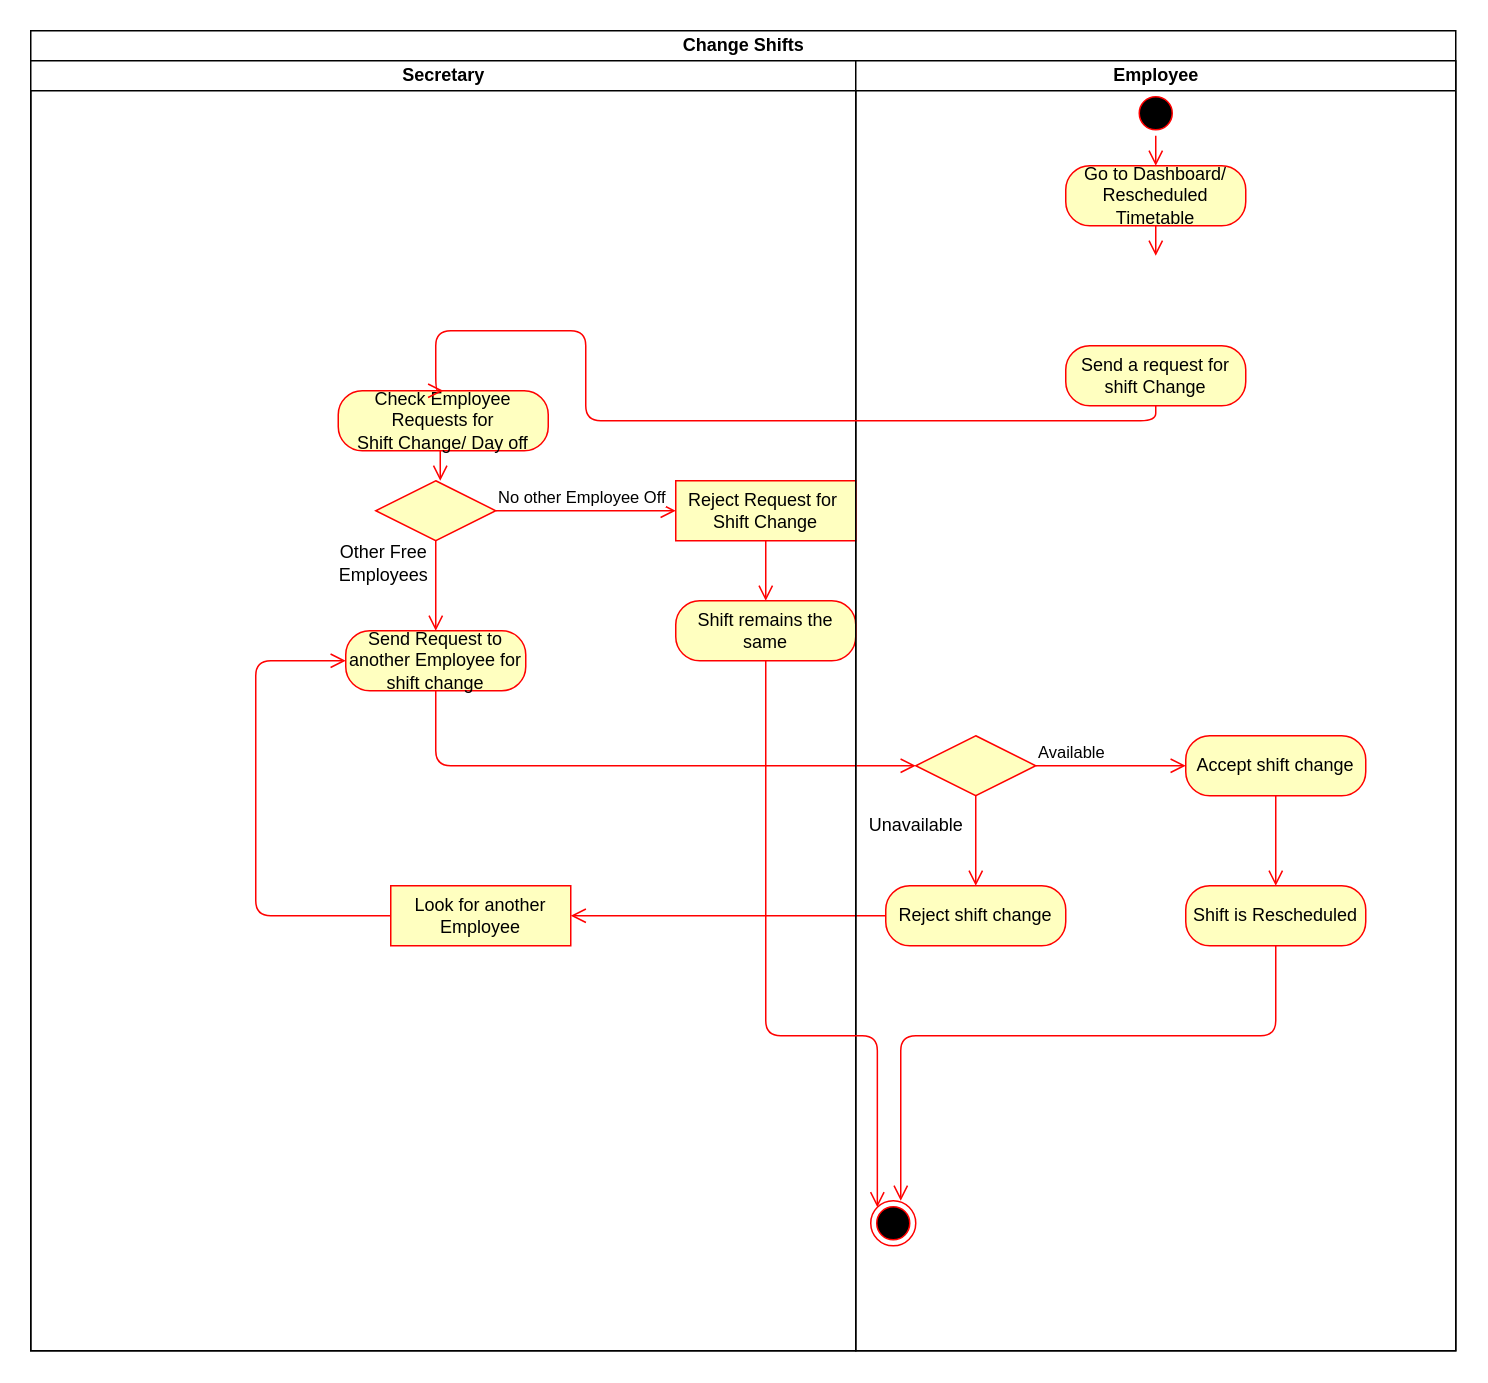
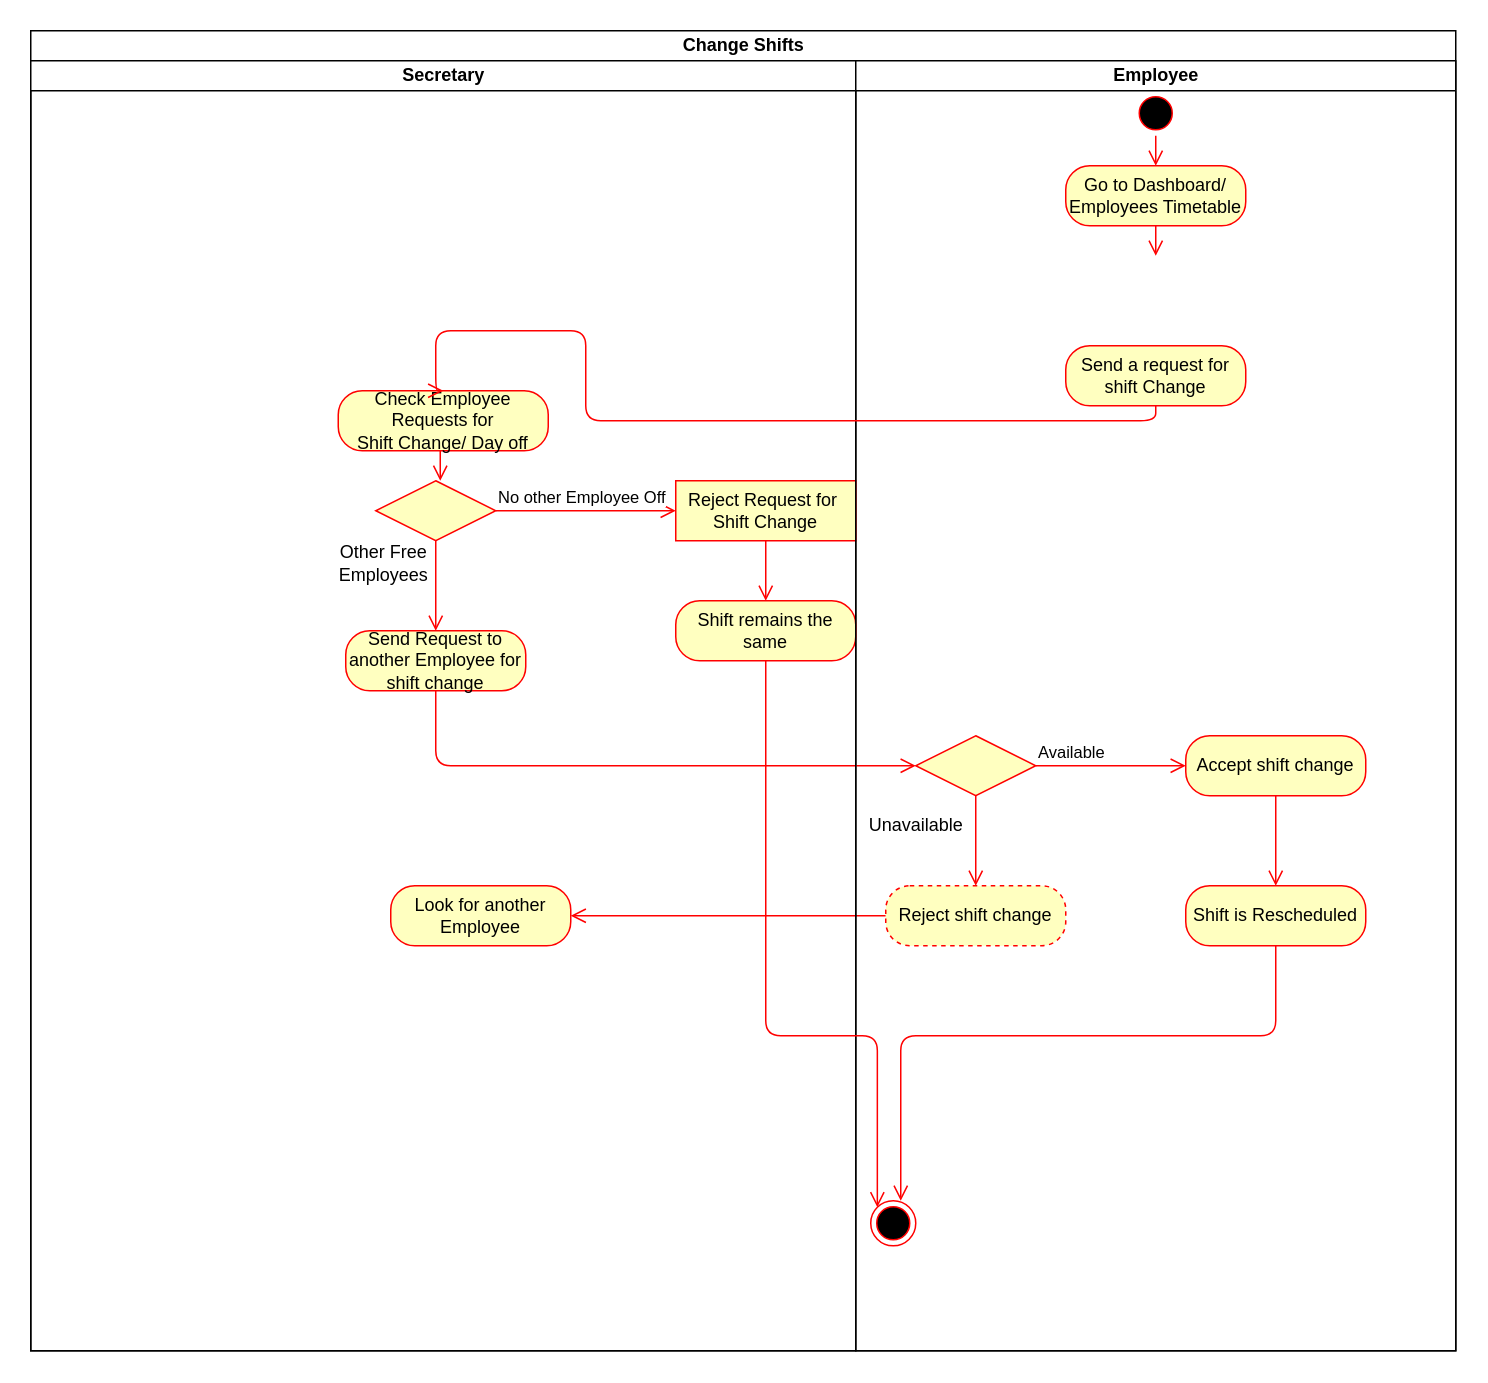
node "Go to Dashboard/ Rescheduled Timetable": label "Go to Dashboard/ Rescheduled Timetable" -> "Go to Dashboard/ Employees Timetable"
edge "Look for another Employee" -> "Send Request to another Employee for shift change": removed
node "Look for another Employee": shape rectangle -> rounded rectangle
node "Reject shift change": style solid -> dashed
